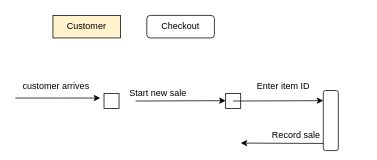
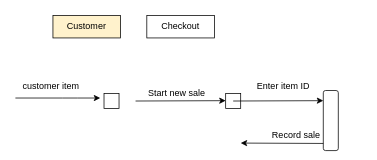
node "Checkout": shape rounded rectangle -> rectangle
node "customer arrives": label "customer arrives" -> "customer item"
node "Start new sale": moved (162, 93) -> (180, 93)
